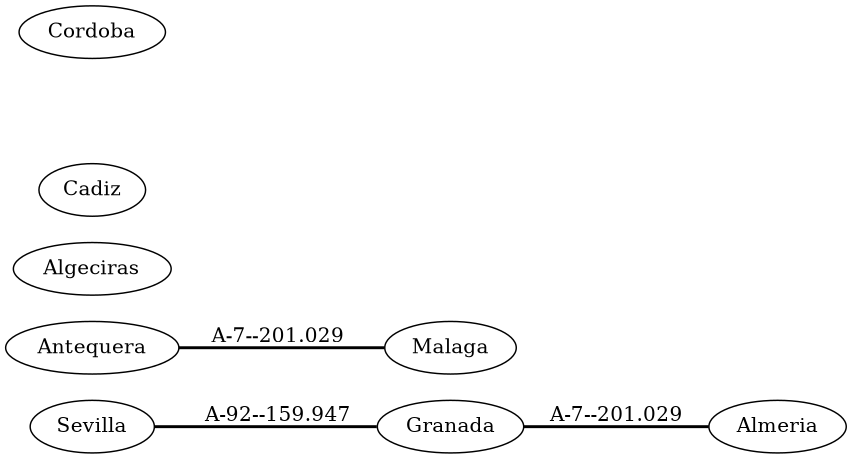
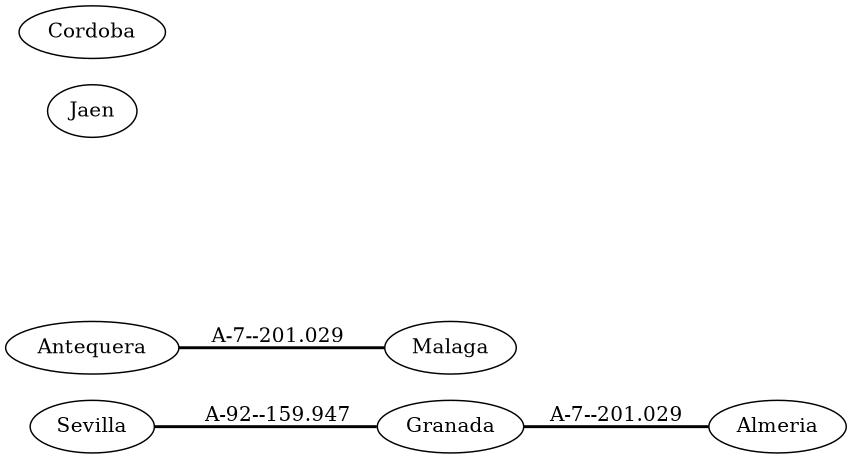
node "Jaen": added
node "Cadiz": removed
node "Algeciras": removed
